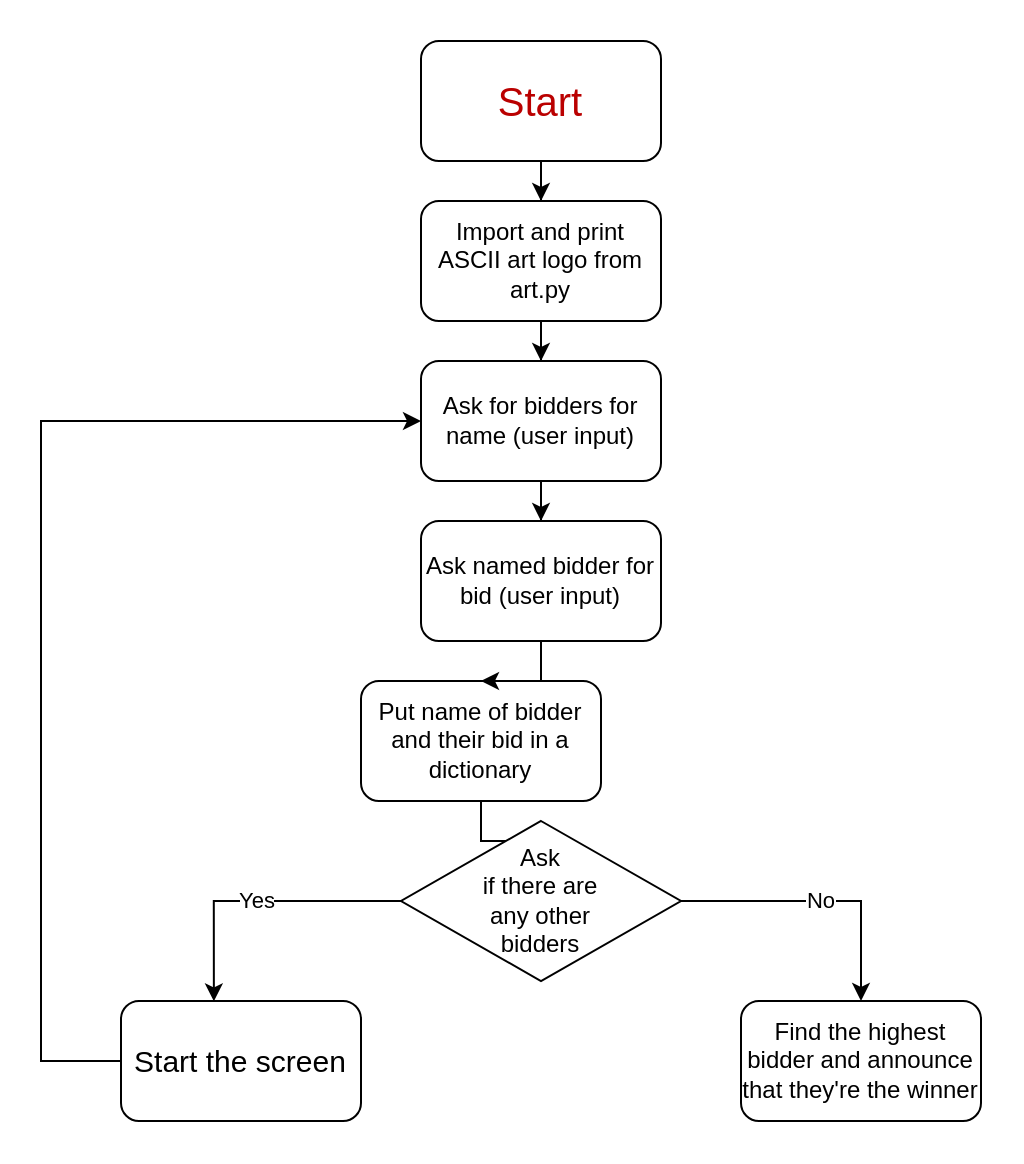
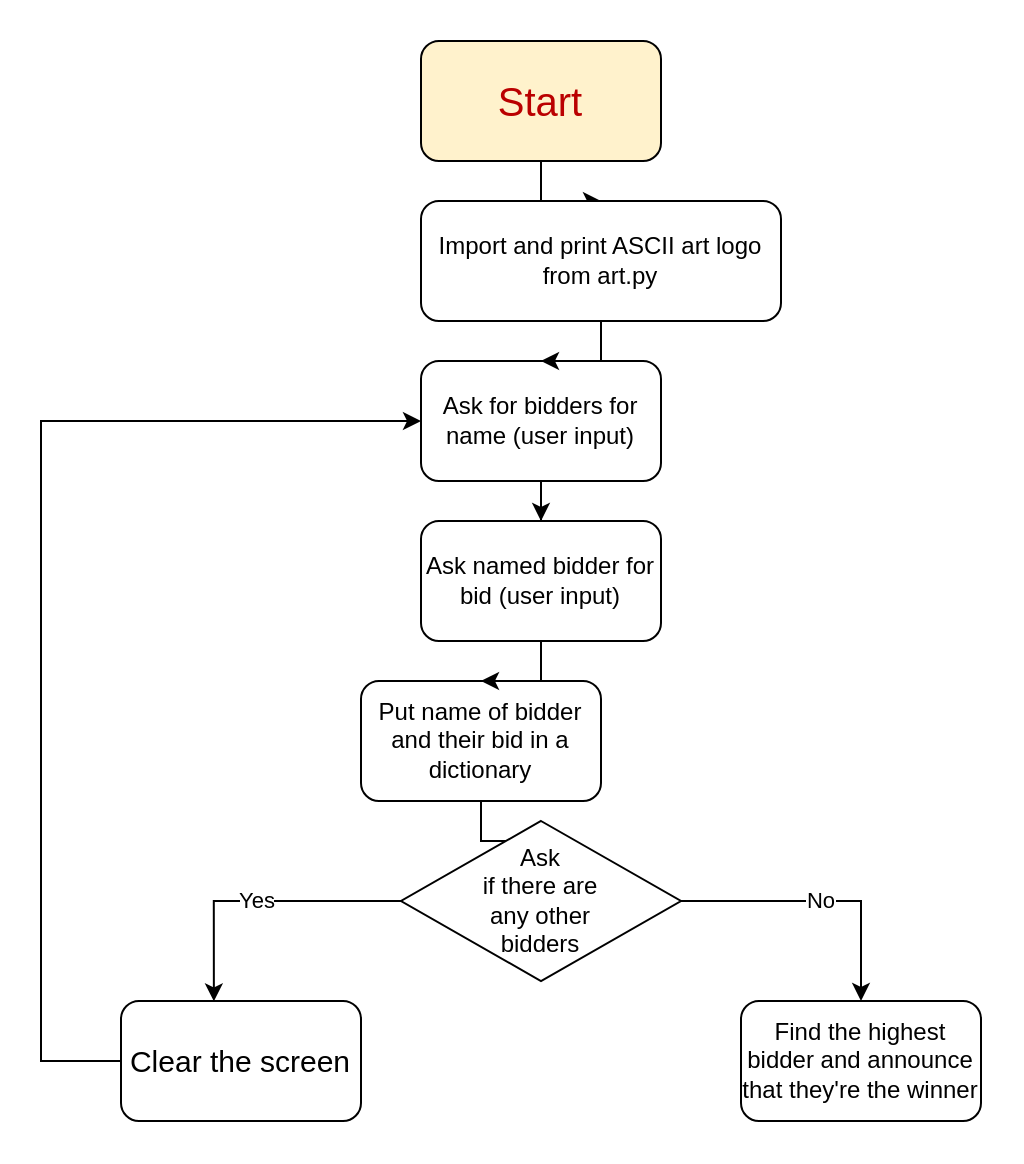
node "Start": fillcolor #ffffff -> #fff2cc
node "Import and print ASCII art logo from art.py": size 240x120 -> 360x120
node "Start the screen": label "Start the screen" -> "Clear the screen"
